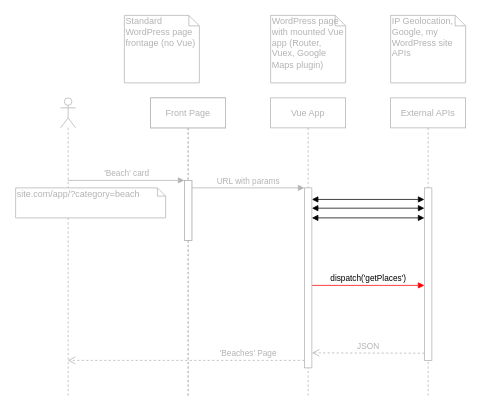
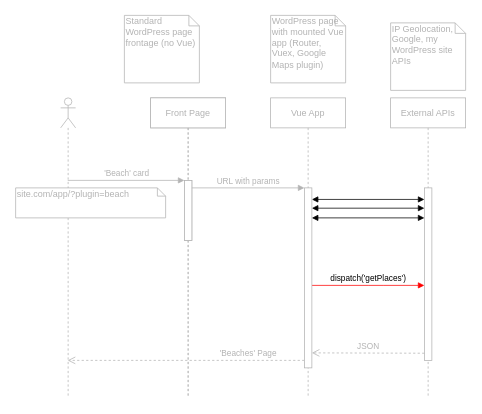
node "IP Geolocation, Google, my WordPress site APIs": moved (428, 49) -> (428, 57)
node "site.com/app/?category=beach": label "site.com/app/?category=beach" -> "site.com/app/?plugin=beach"
